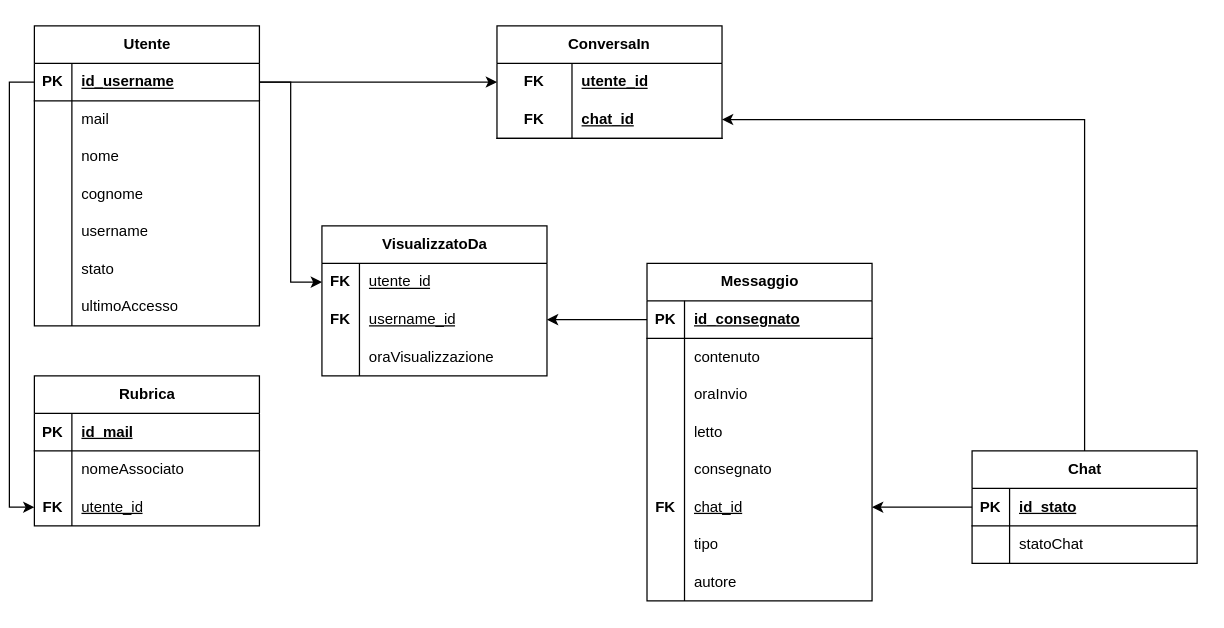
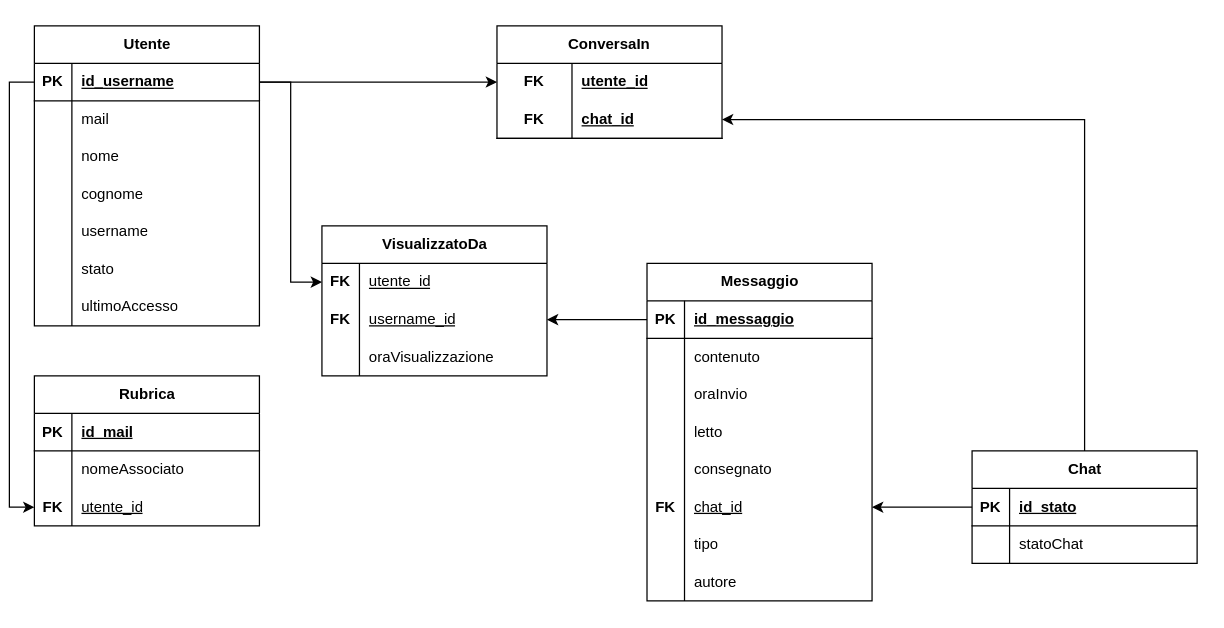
node "id_consegnato": label "id_consegnato" -> "id_messaggio"
